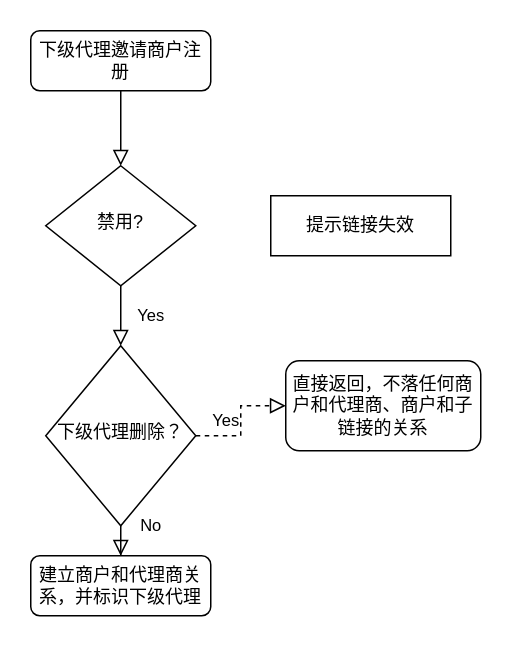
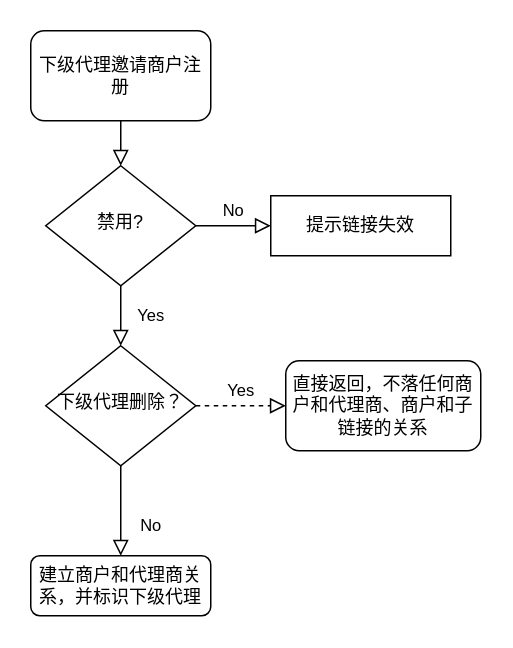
node "下级代理邀请商户注册": size 180x60 -> 180x90
edge "禁用?" -> "提示链接失效": added, label "No"
node "下级代理删除？": size 150x180 -> 150x120
